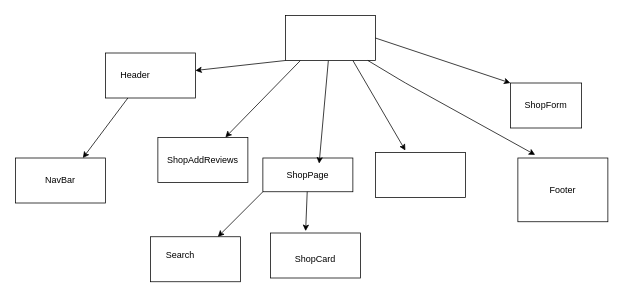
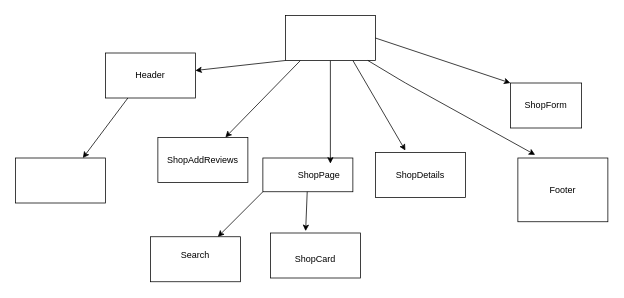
node "Header": moved (135, 75) -> (150, 75)
node "ShopPage": moved (308, 175) -> (319, 175)
node "ShopDetails": added
node "NavBar": removed
node "Search": moved (180, 255) -> (195, 255)
